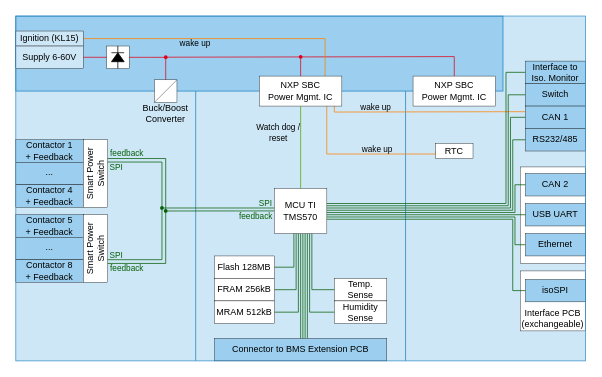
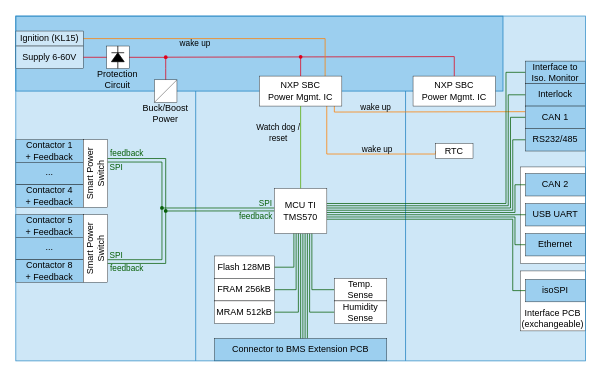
node "Protection Circuit": added
node "Switch": label "Switch" -> "Interlock"
node "Buck/Boost Converter": label "Buck/Boost Converter" -> "Buck/Boost Power"
